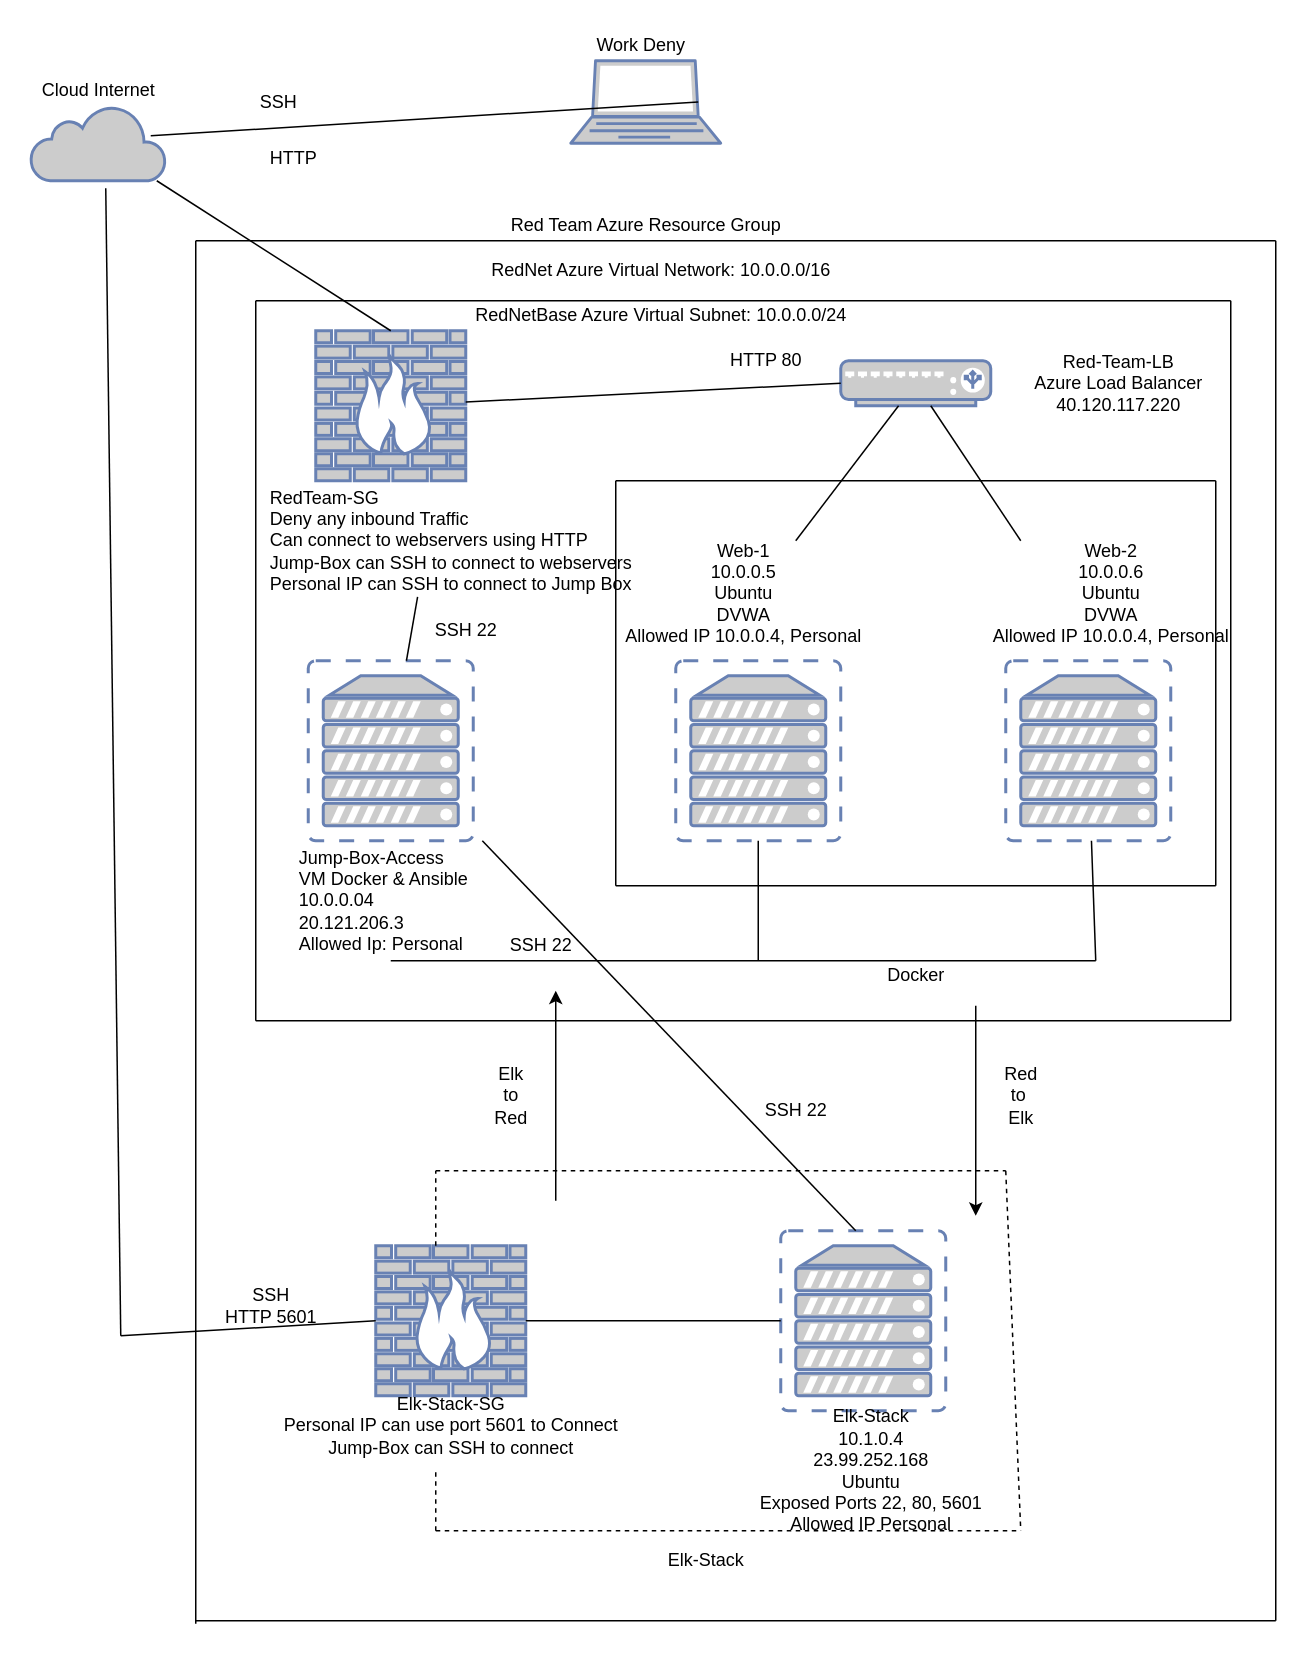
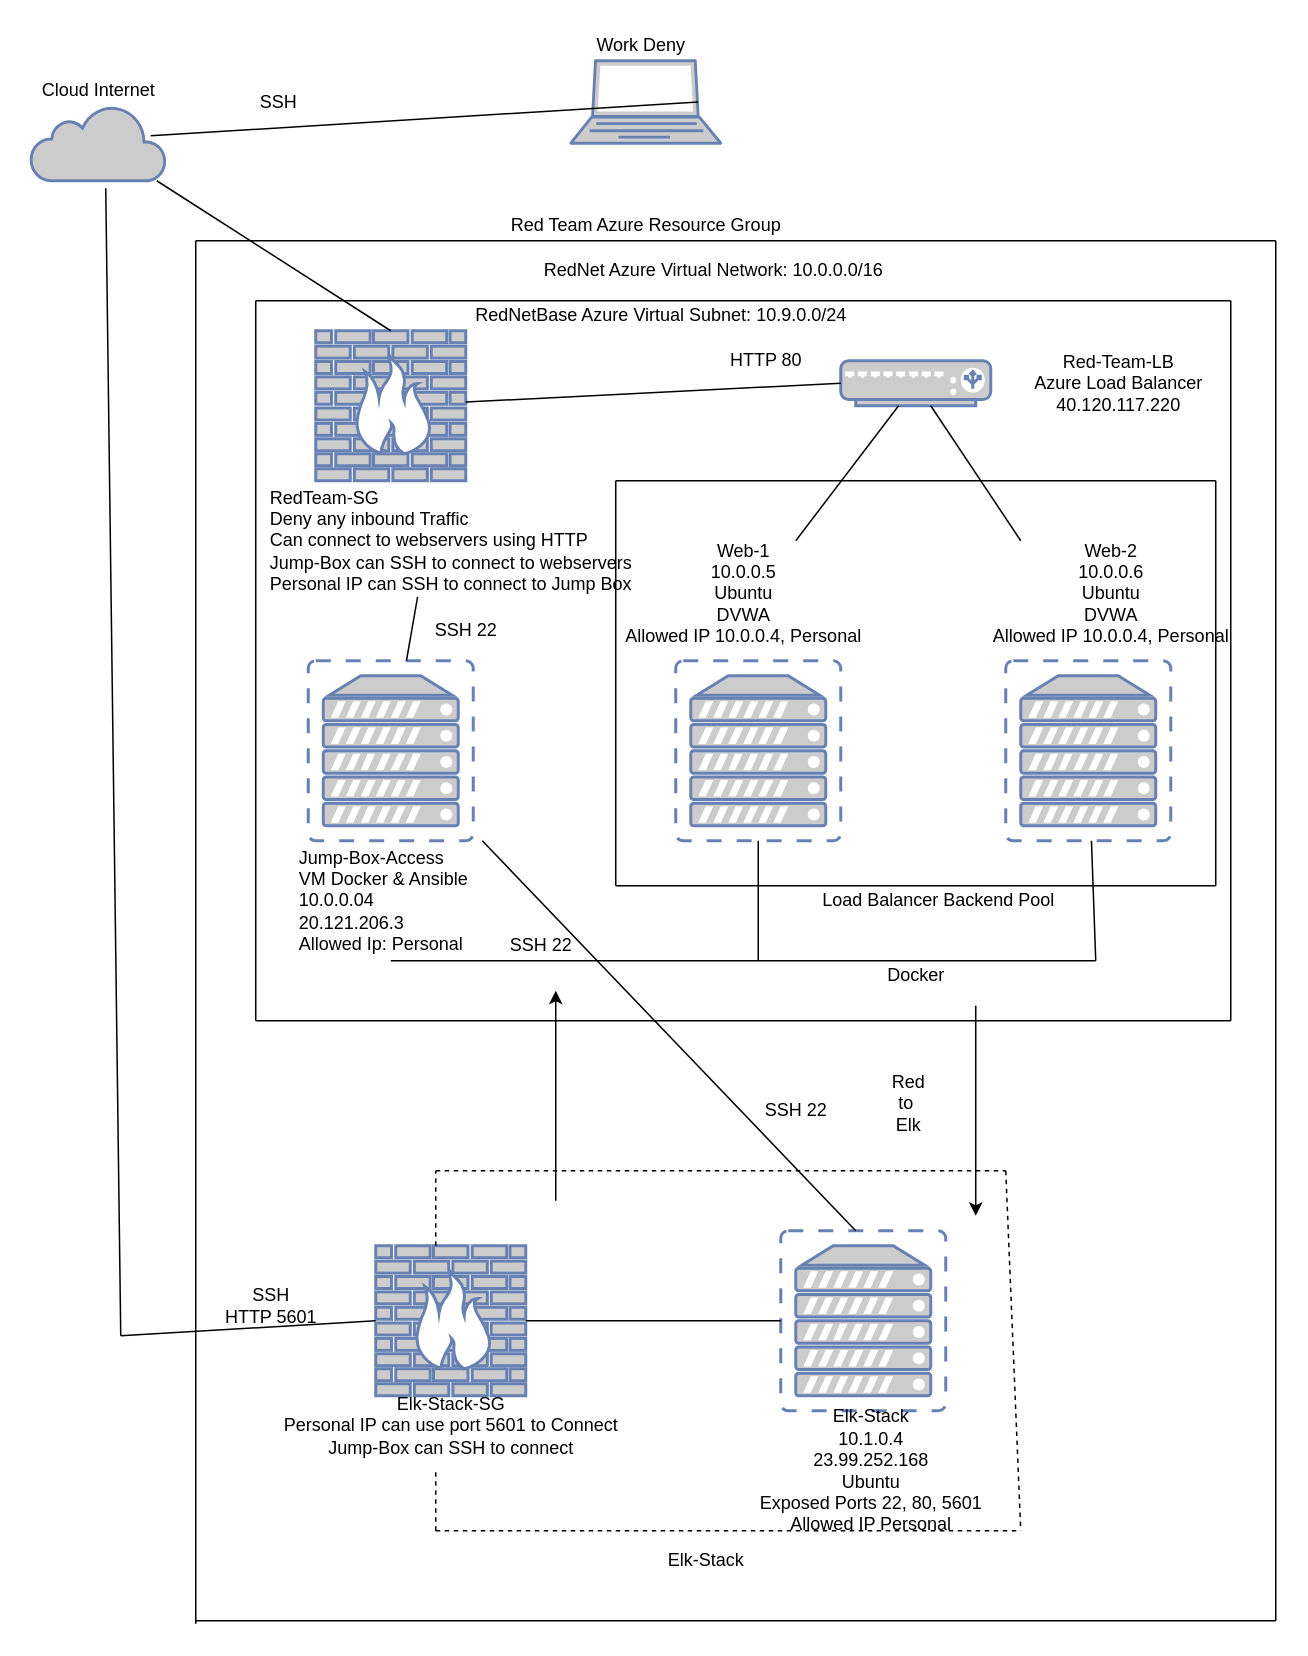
node "HTTP": removed
node "RedNet Azure Virtual Network: 10.0.0.0/16": moved (661, 271) -> (713, 271)
node "RedNetBase Azure Virtual Subnet: 10.0.0.0/24": label "RedNetBase Azure Virtual Subnet: 10.0.0.0/24" -> "RedNetBase Azure Virtual Subnet: 10.9.0.0/24"
node "Load Balancer Backend Pool": added
node "Elk to Red": removed
node "Red to Elk": moved (1021, 1096) -> (908, 1103)
